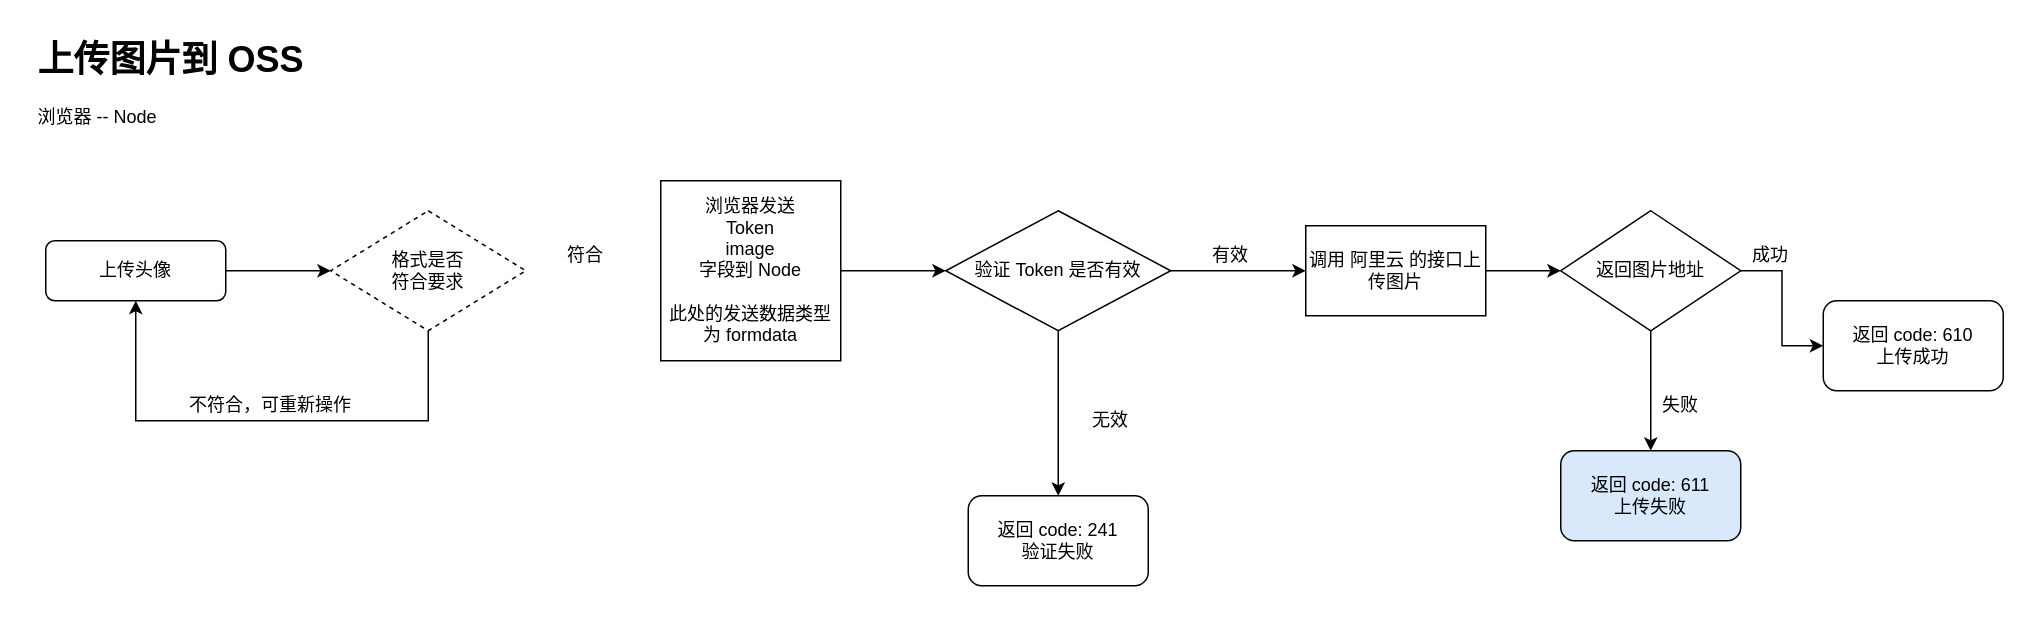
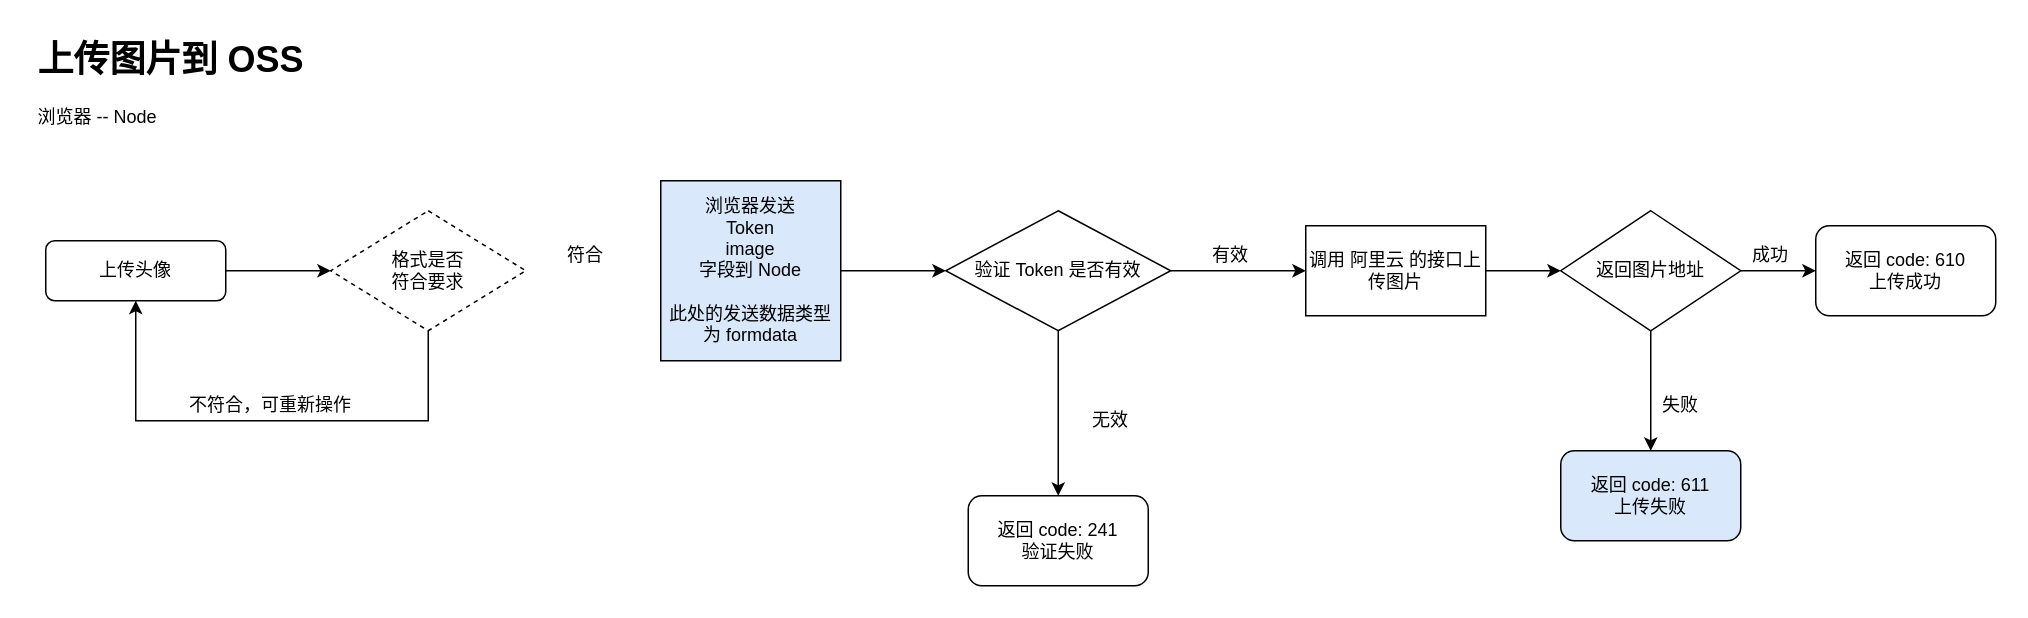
node "浏览器发送 Token image 字段到 Node 此处的发送数据类型为 formdata": fillcolor #ffffff -> #dae8fc
node "返回 code: 610 上传成功": moved (1913, 346) -> (1906, 271)
